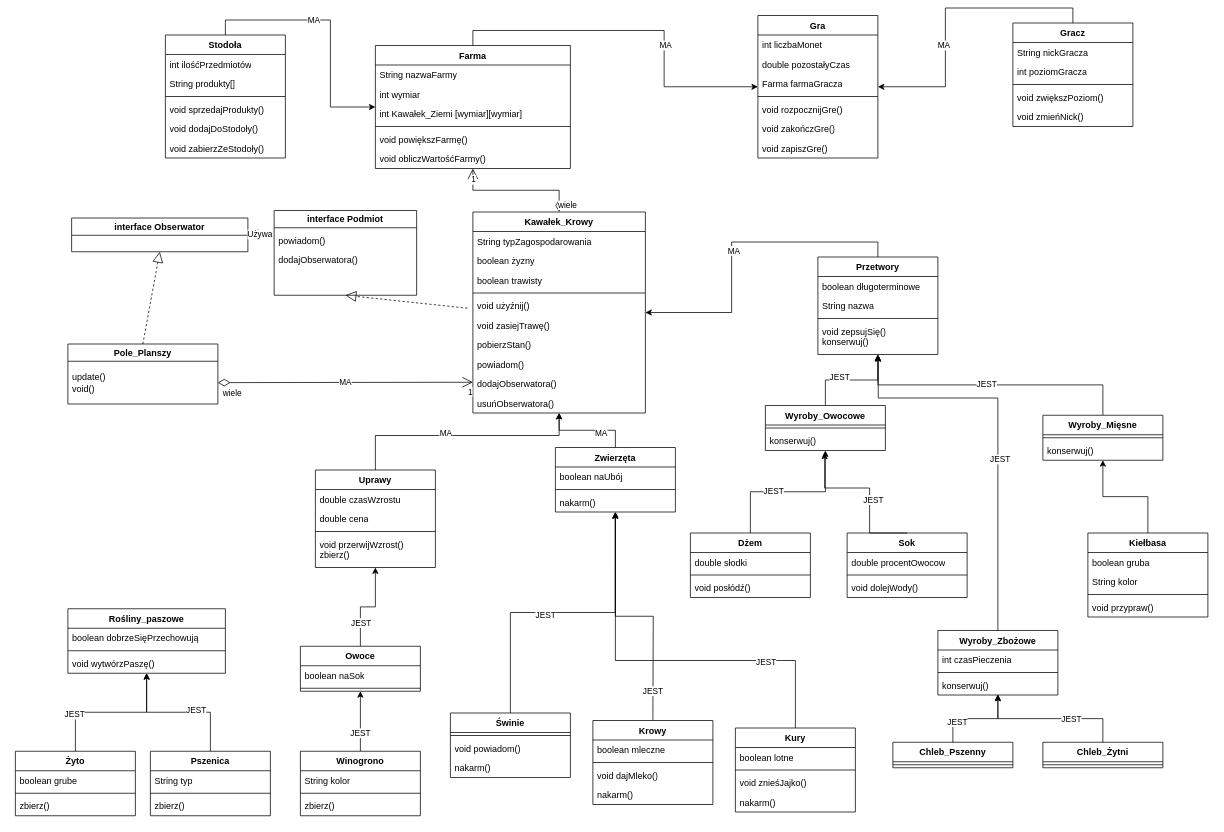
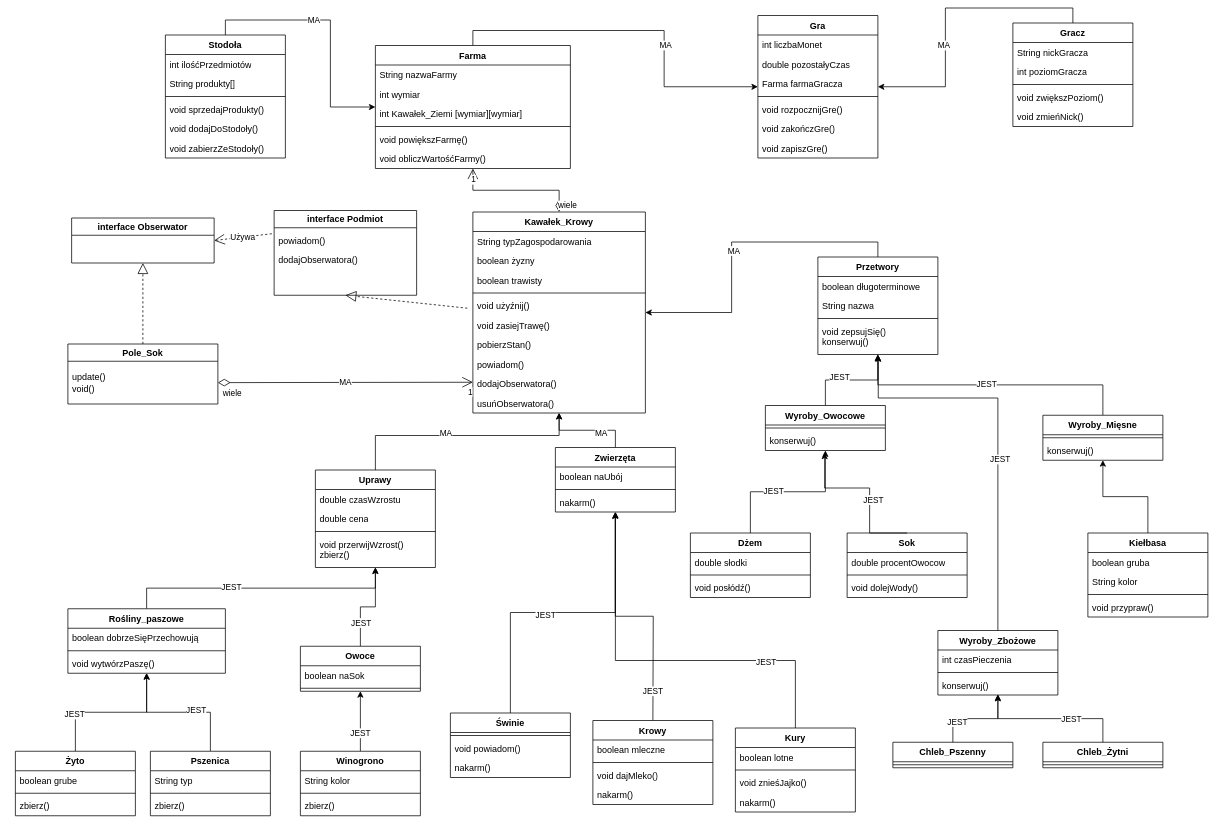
node "interface Obserwator": size 176x34 -> 143x45
node "Pole_Planszy": label "Pole_Planszy" -> "Pole_Sok"
edge "Rośliny_paszowe" -> "Uprawy": added, label "JEST"
